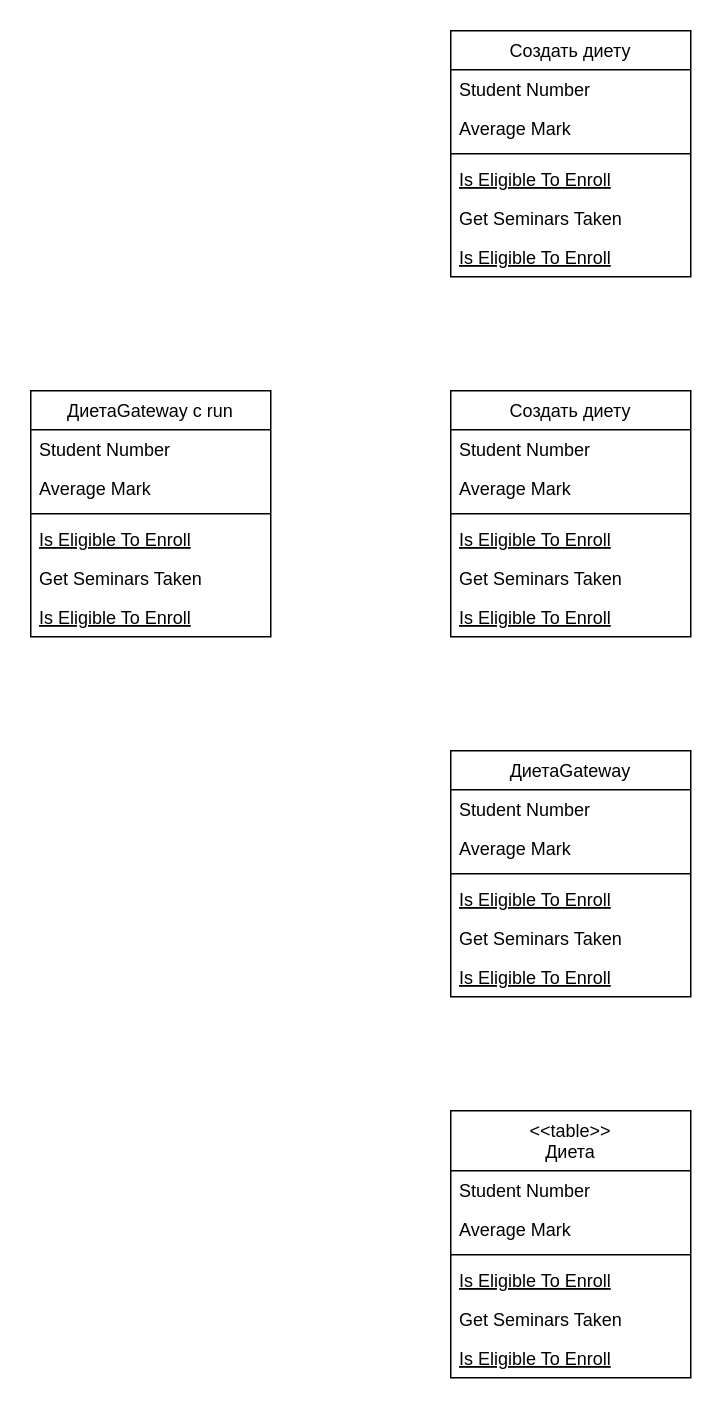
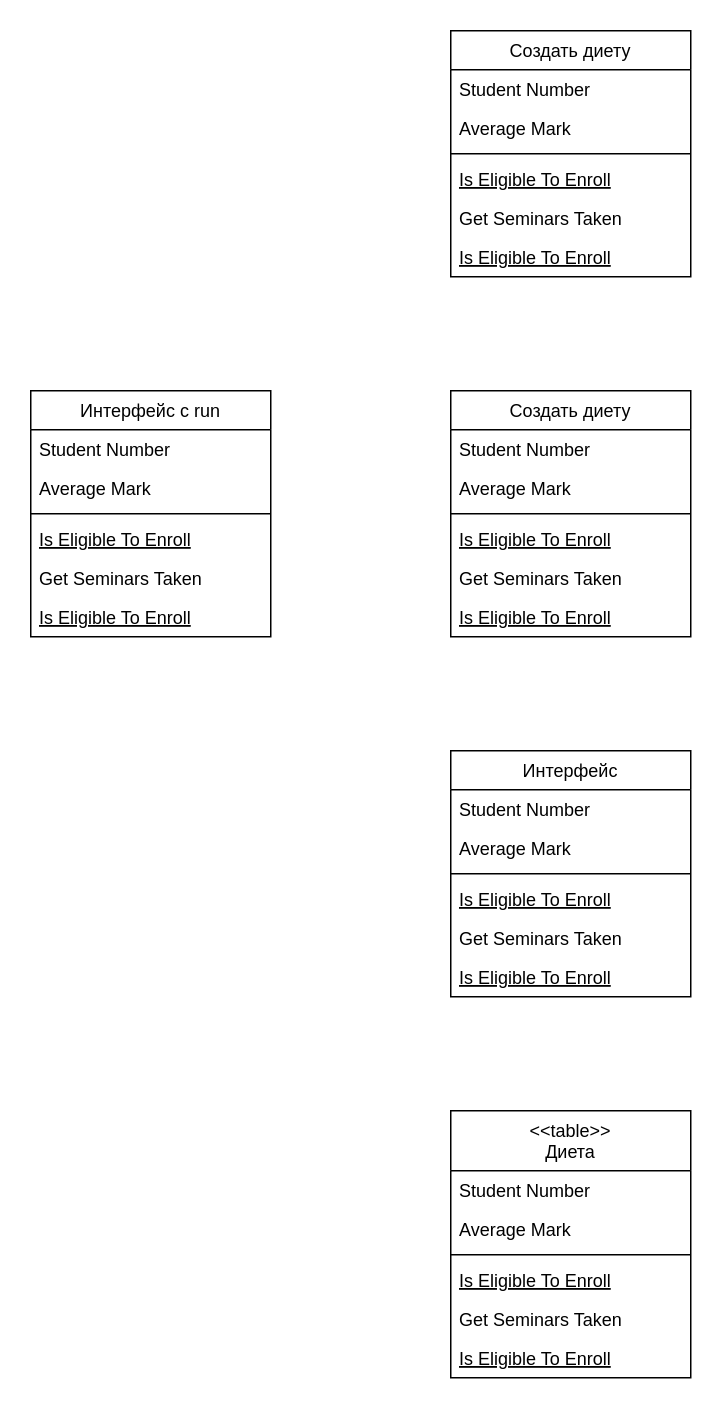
node "ДиетаGateway с run": label "ДиетаGateway с run" -> "Интерфейс с run"
node "ДиетаGateway": label "ДиетаGateway" -> "Интерфейс"
